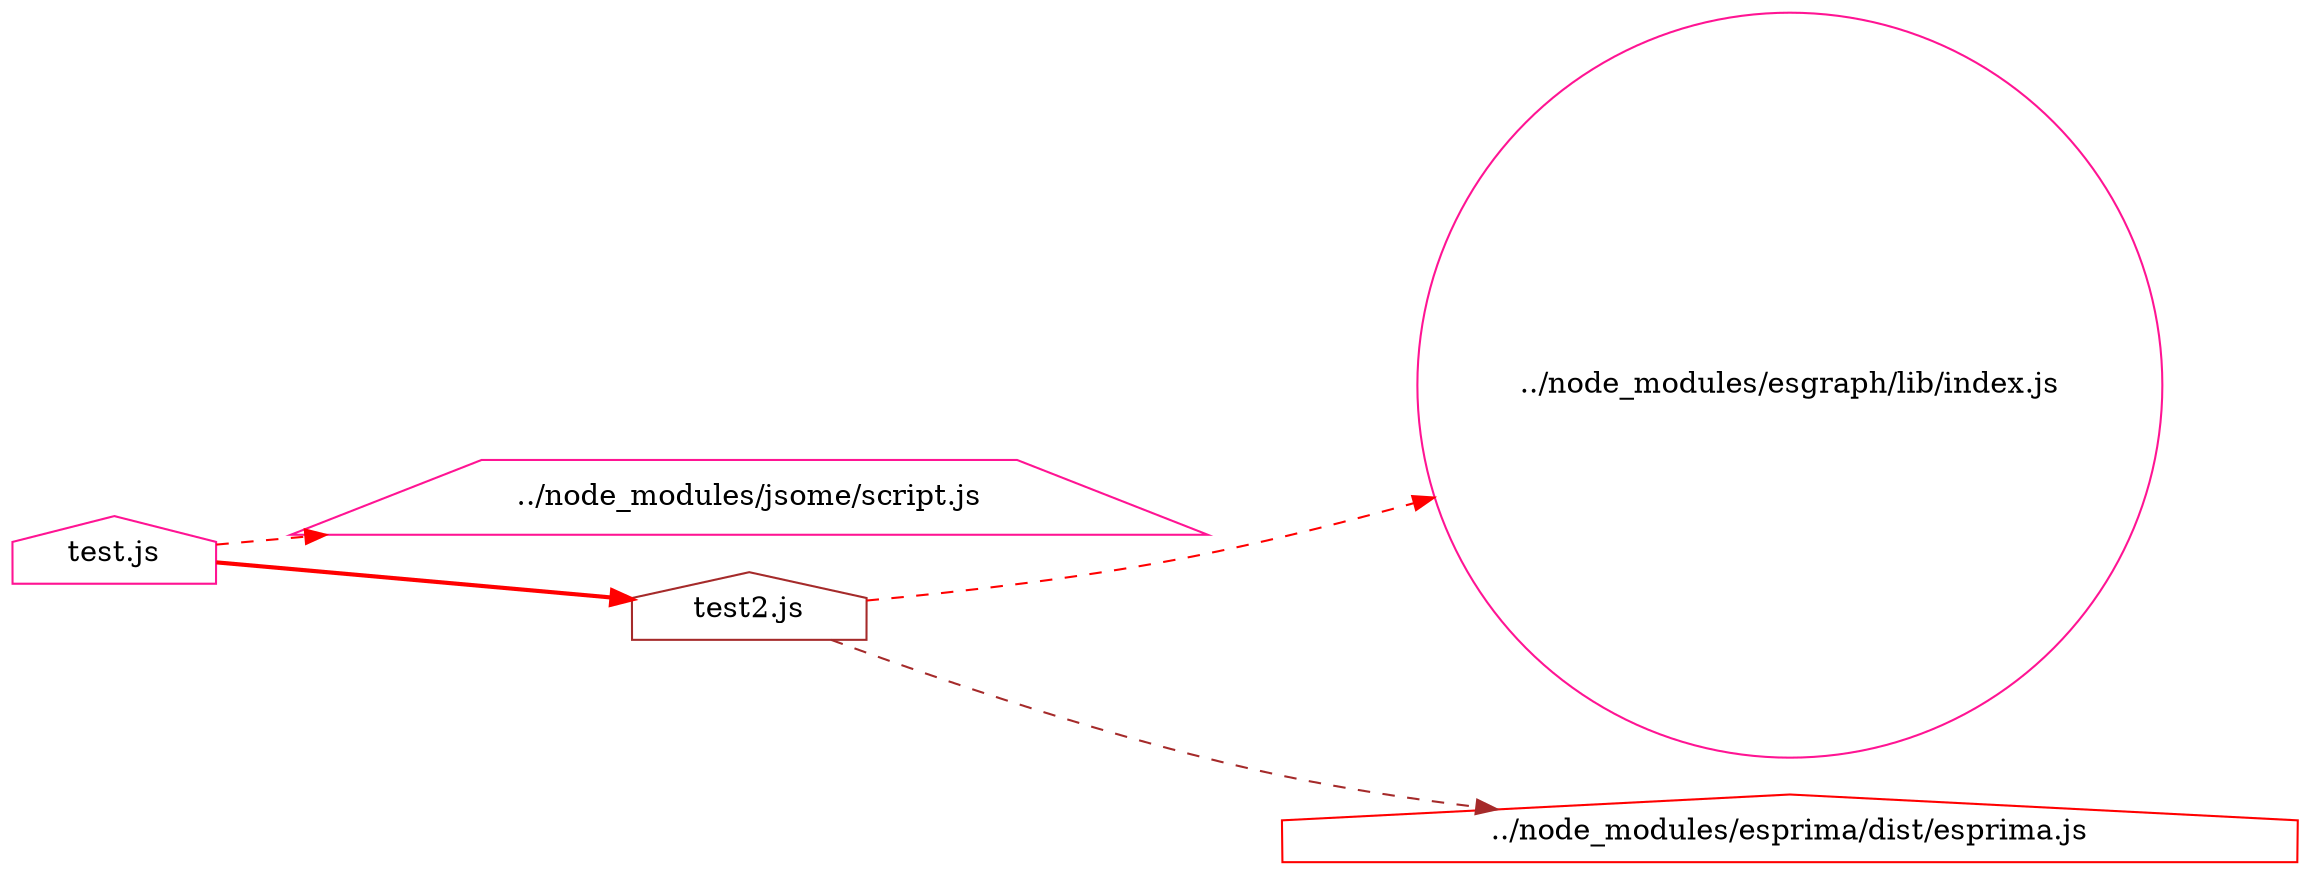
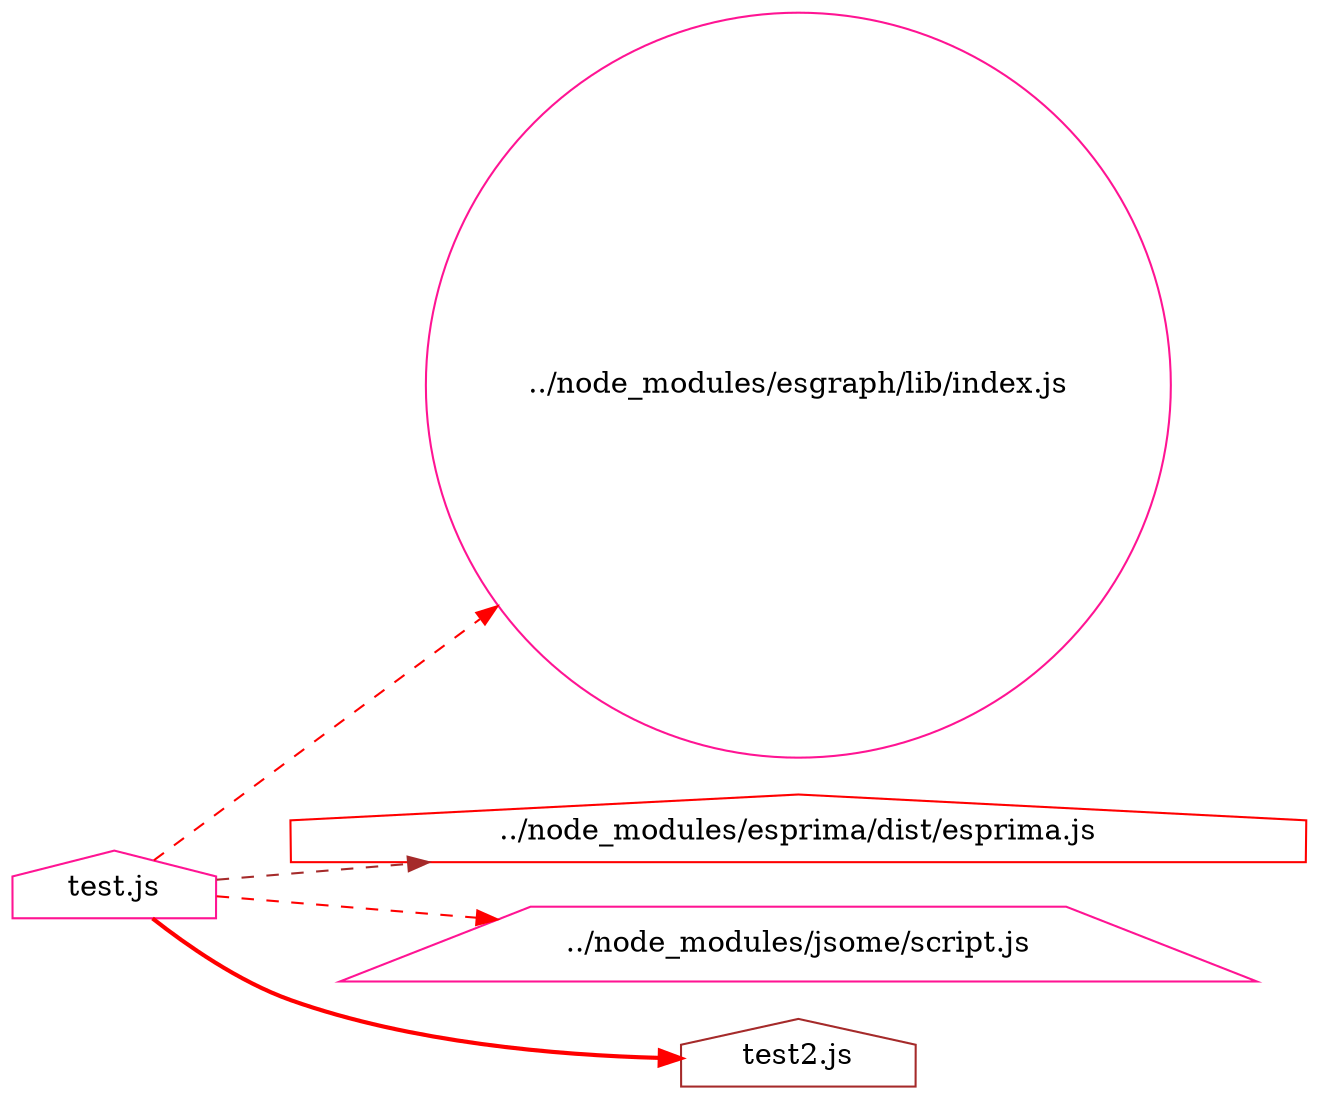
edge "test2.js" -> "../node_modules/esgraph/lib/index.js": now "test.js" -> "../node_modules/esgraph/lib/index.js"
edge "test2.js" -> "../node_modules/esprima/dist/esprima.js": now "test.js" -> "../node_modules/esprima/dist/esprima.js"
